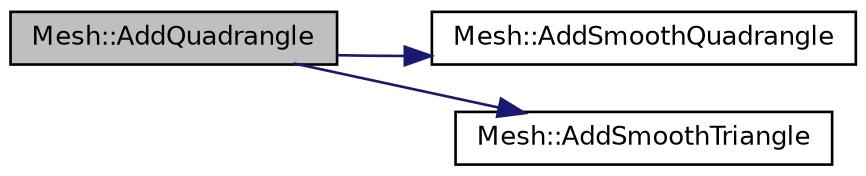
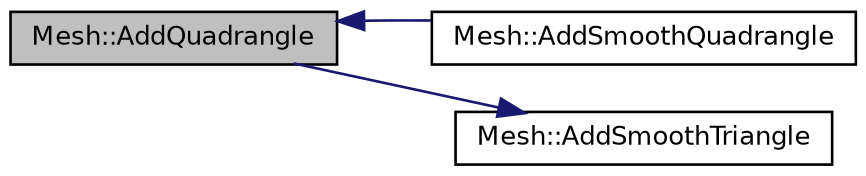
edge "Mesh::AddQuadrangle" -> "Mesh::AddSmoothQuadrangle": reversed
